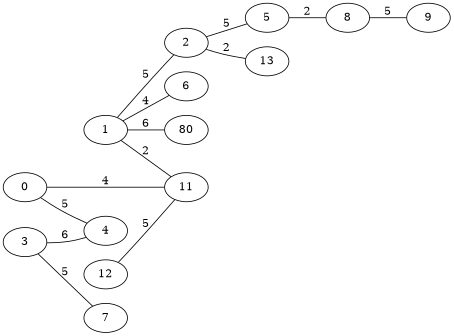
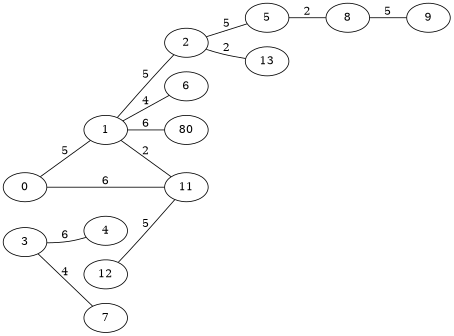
edge "0" -- "11": label "4" -> "6"
edge "0" -- "4": now "0" -- "1"
edge "3" -- "7": label "5" -> "4"
